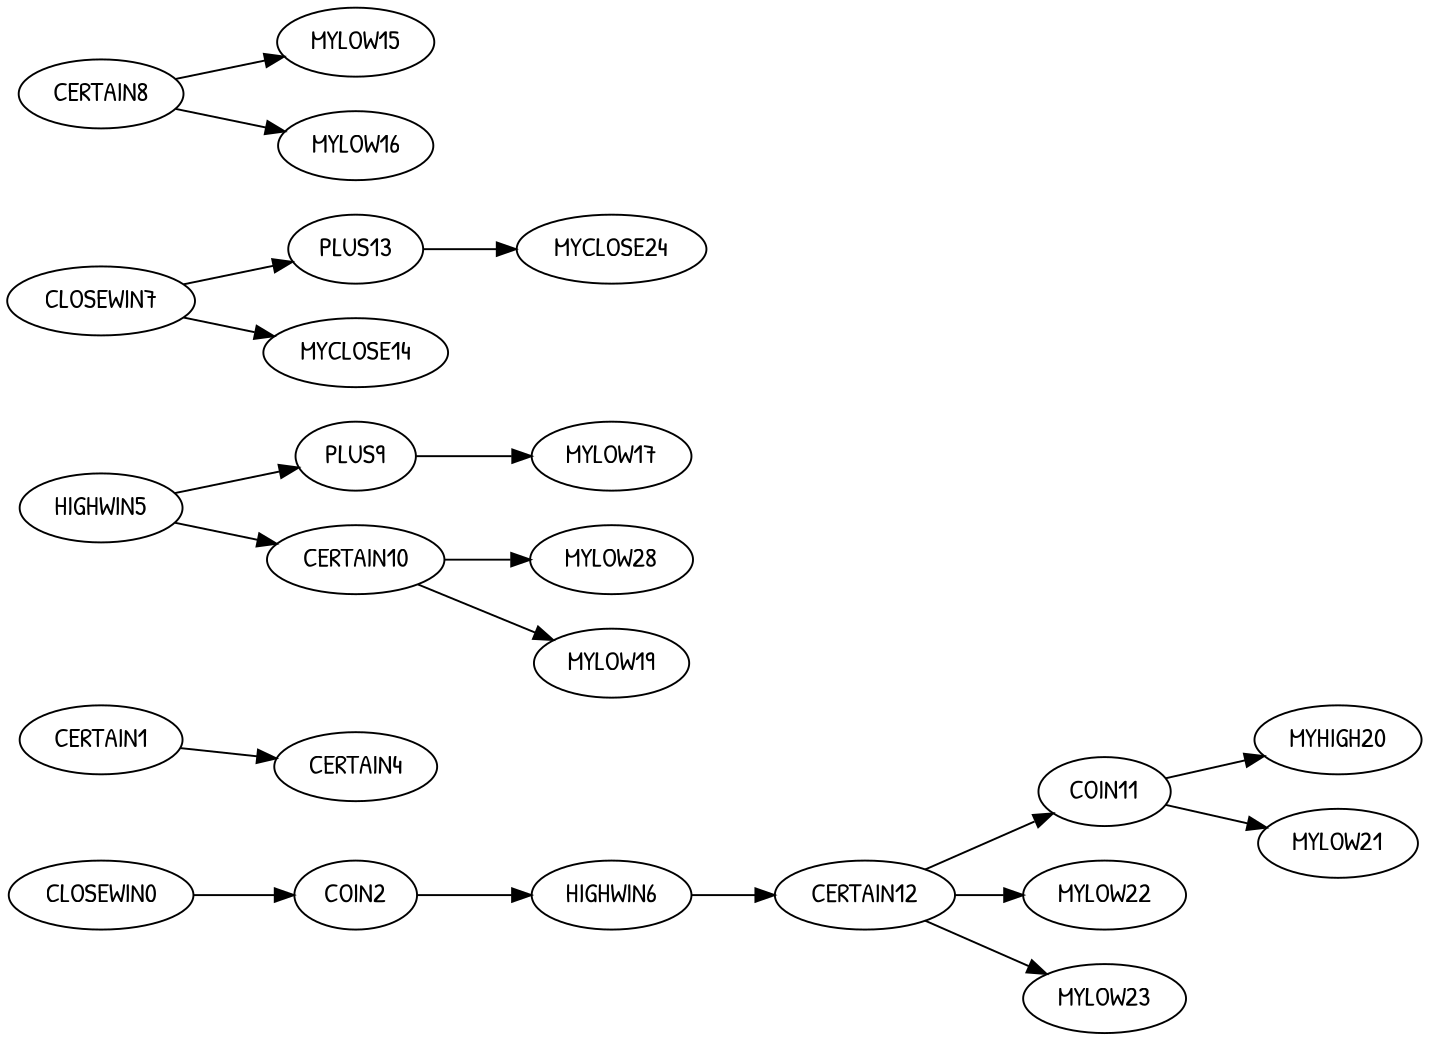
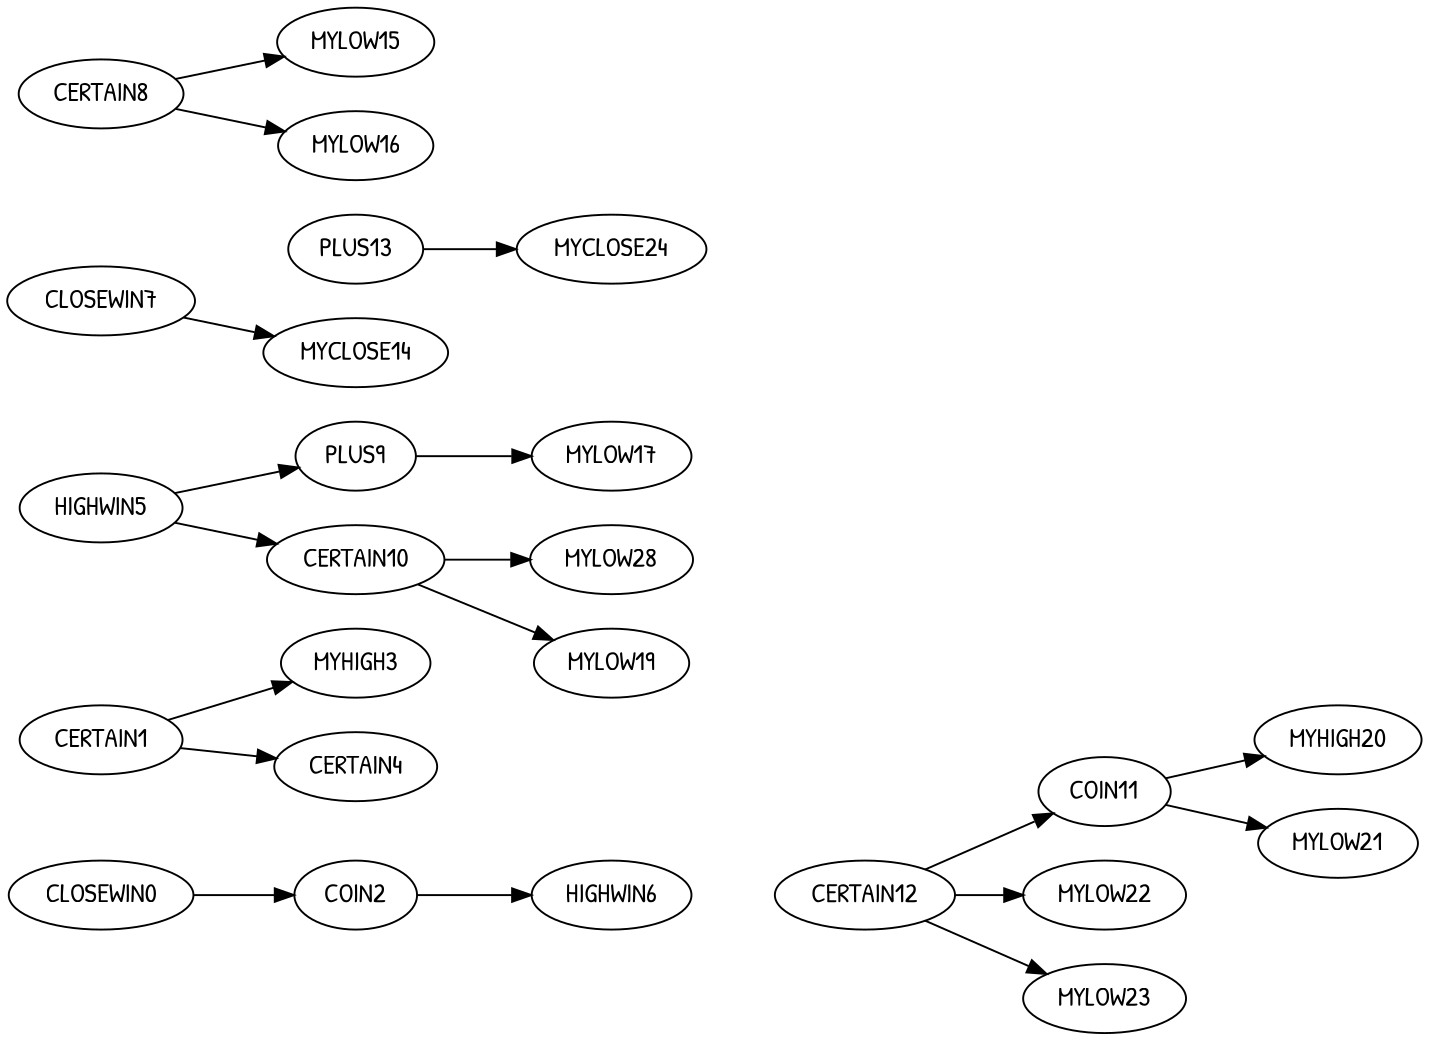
edge "CLOSEWIN7" -> "PLUS13": removed
node "MYHIGH3": added
edge "HIGHWIN6" -> "CERTAIN12": removed
